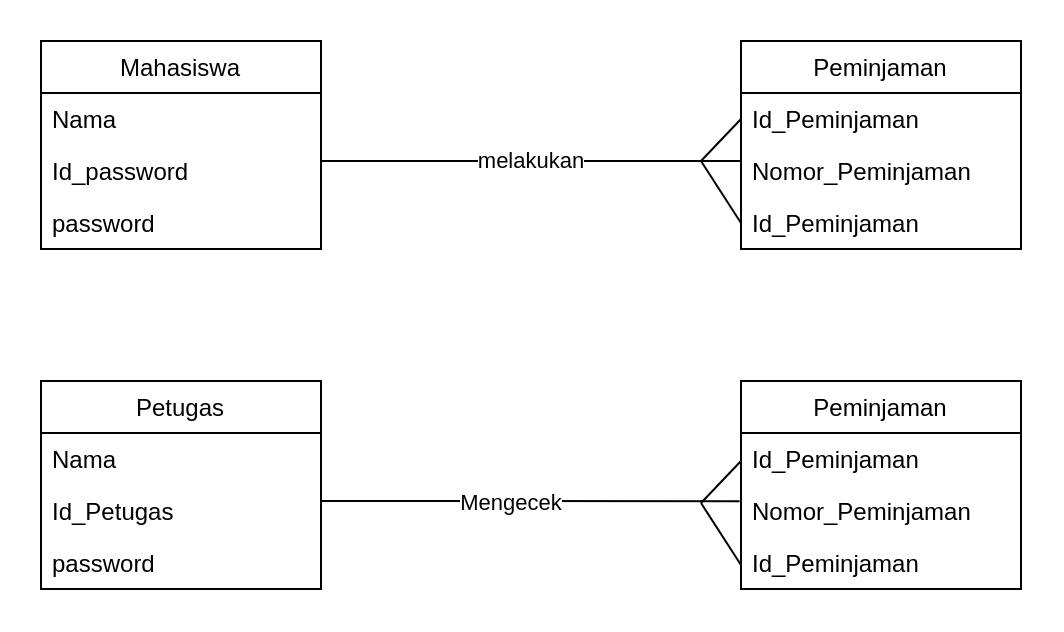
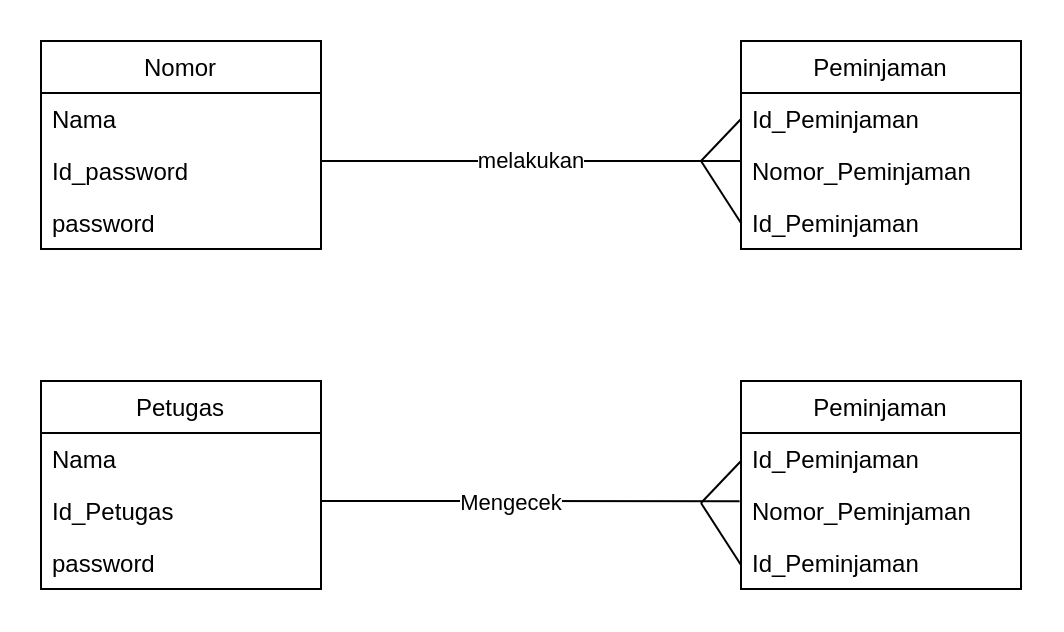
node "Mahasiswa": label "Mahasiswa" -> "Nomor"
